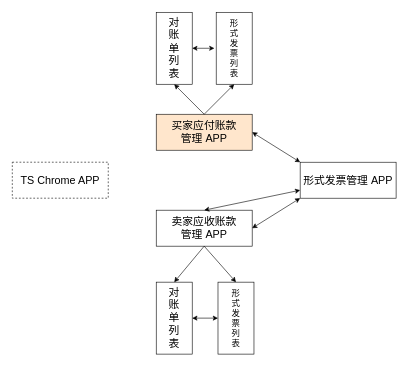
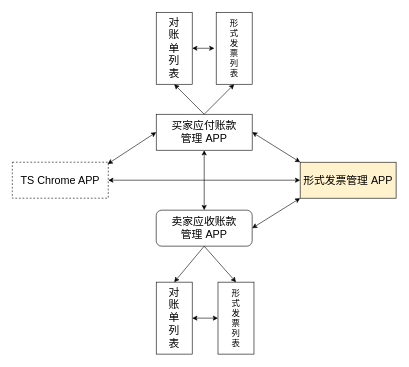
node "买家应付账款 管理 APP": fillcolor #ffe6cc -> #ffffff
edge "买家应付账款 管理 APP" -- "TS Chrome APP": added
edge "TS Chrome APP" -- "形式发票管理 APP": added
node "形式发票管理 APP": fillcolor #ffffff -> #fff2cc
edge "形式发票管理 APP" -- "卖家应收账款 管理 APP": now "买家应付账款 管理 APP" -- "卖家应收账款 管理 APP"
node "卖家应收账款 管理 APP": shape rectangle -> rounded rectangle
